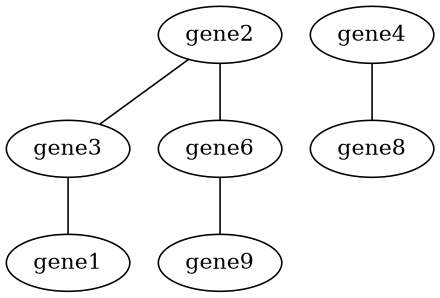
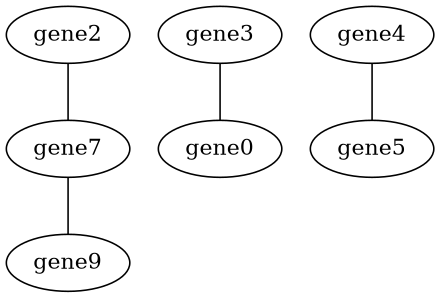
edge "gene2" -- "gene3": removed
node "gene6": label "gene6" -> "gene7"
node "gene8": label "gene8" -> "gene5"
node "gene1": label "gene1" -> "gene0"
